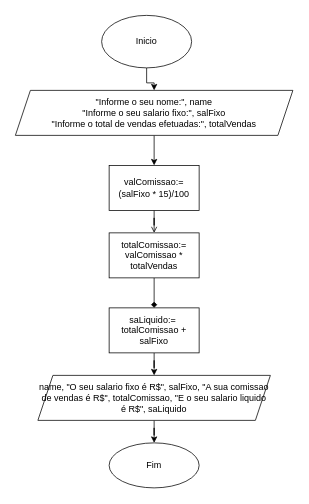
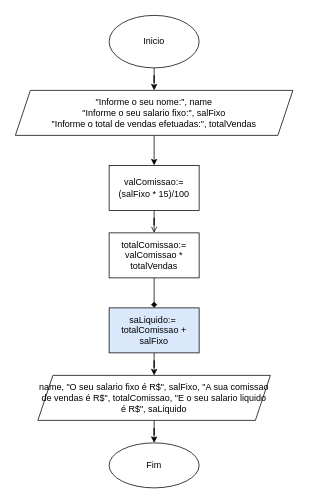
node "Inicio": moved (147, 42) -> (154, 42)
node "saLiquido:= totalComissao + salFixo": fillcolor #ffffff -> #dae8fc
